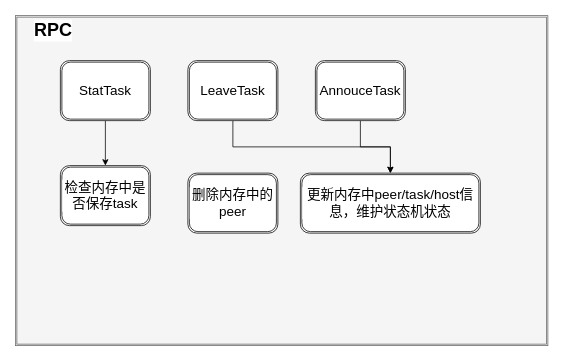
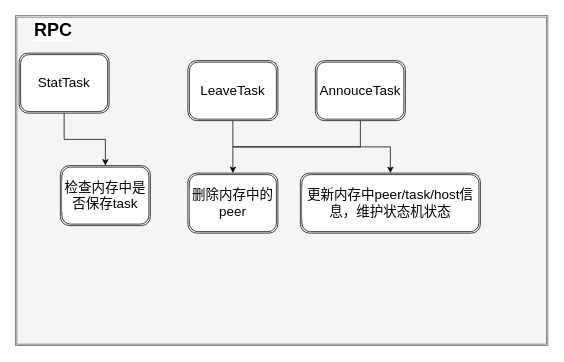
node "StatTask": moved (105, 90) -> (64, 83)
edge "AnnouceTask" -> "更新内存中peer/task/host信息，维护状态机状态": now "AnnouceTask" -> "删除内存中的peer"
